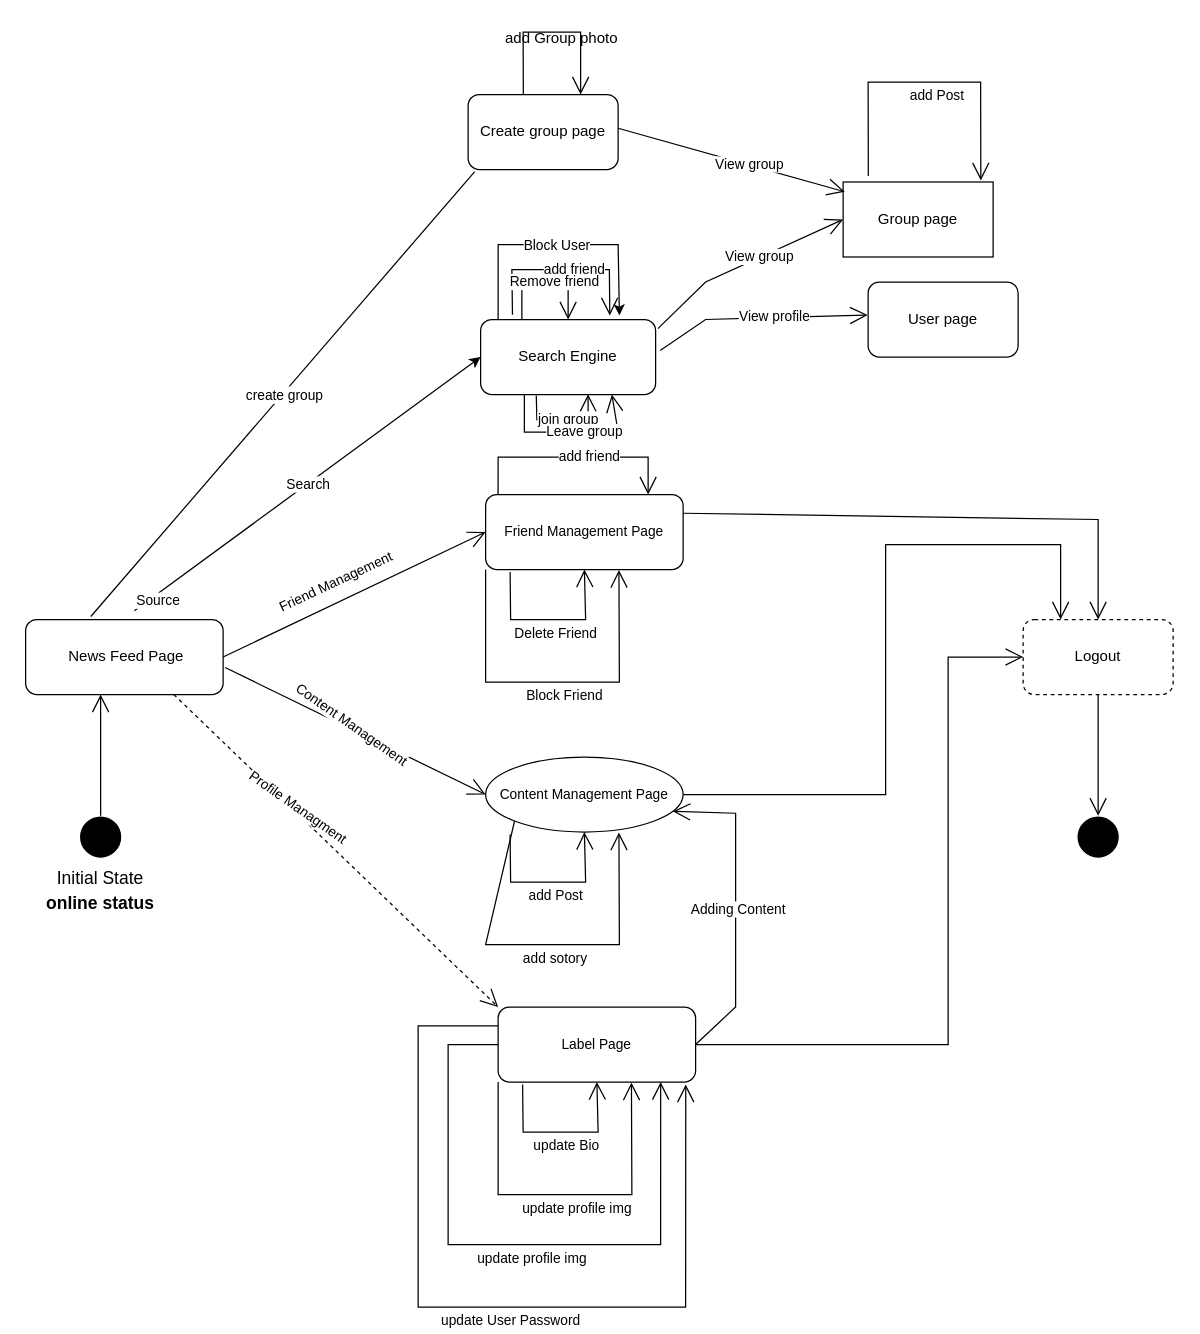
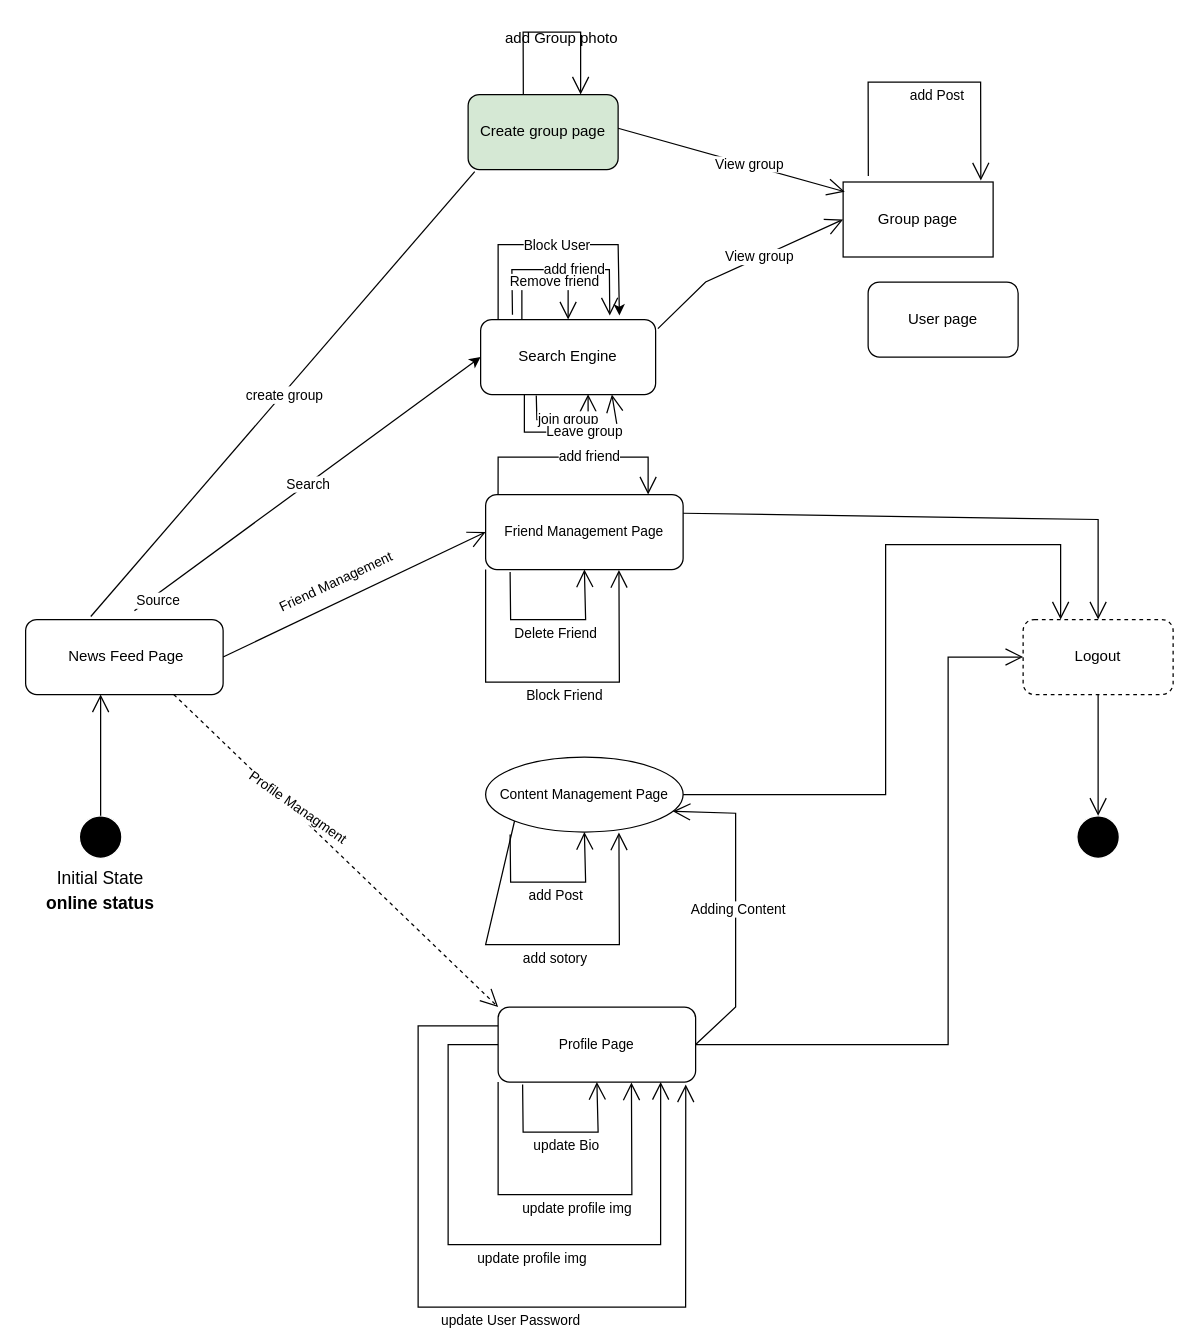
node "Create group page": fillcolor #ffffff -> #d5e8d4
edge "Search Engine" -> "User page": removed, label "View profile"
edge "News Feed Page" -> "Content Management Page": removed, label "Content Management"
node "Label Page": label "Label Page" -> "Profile Page"
